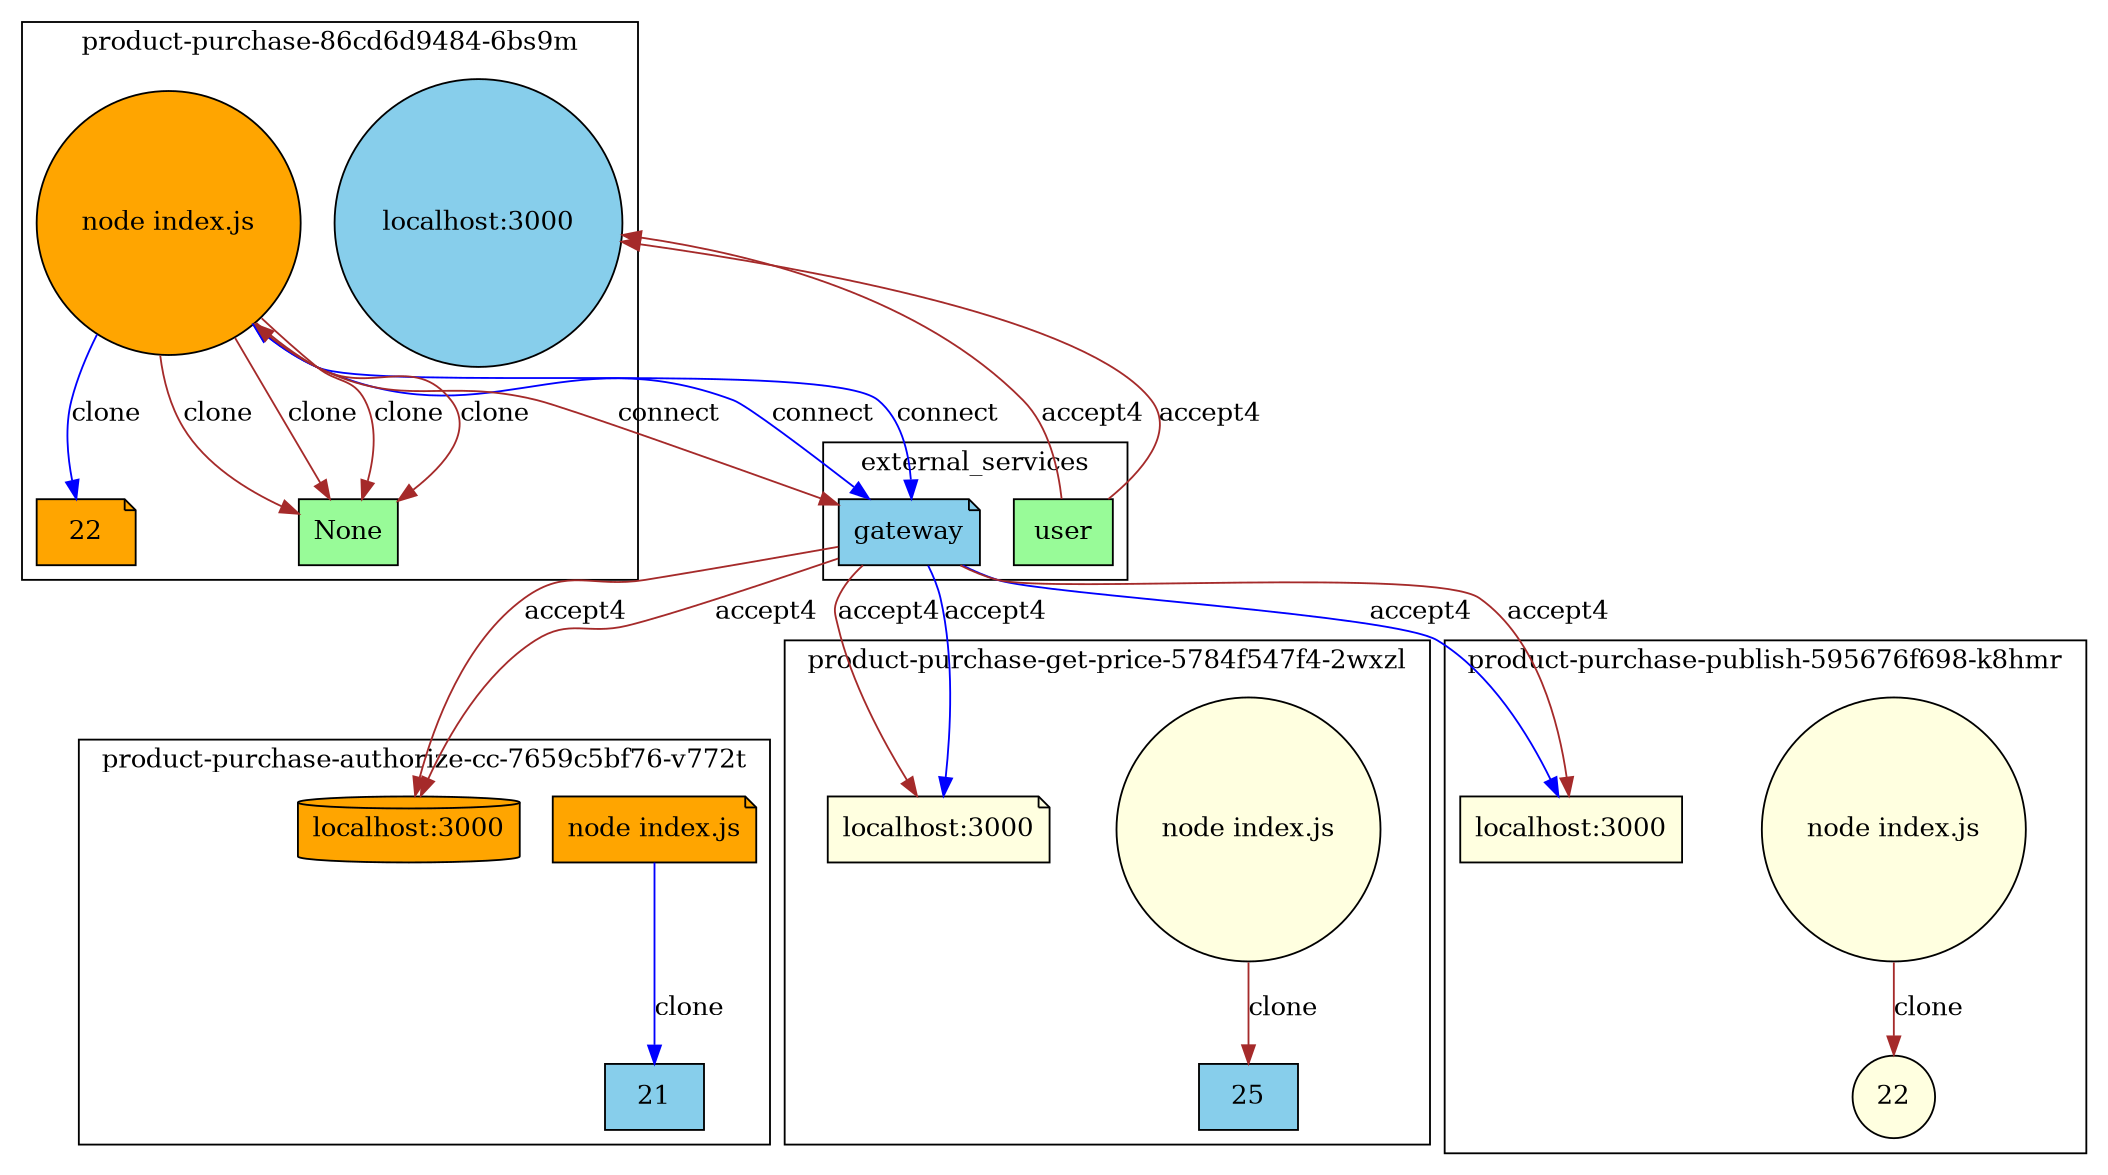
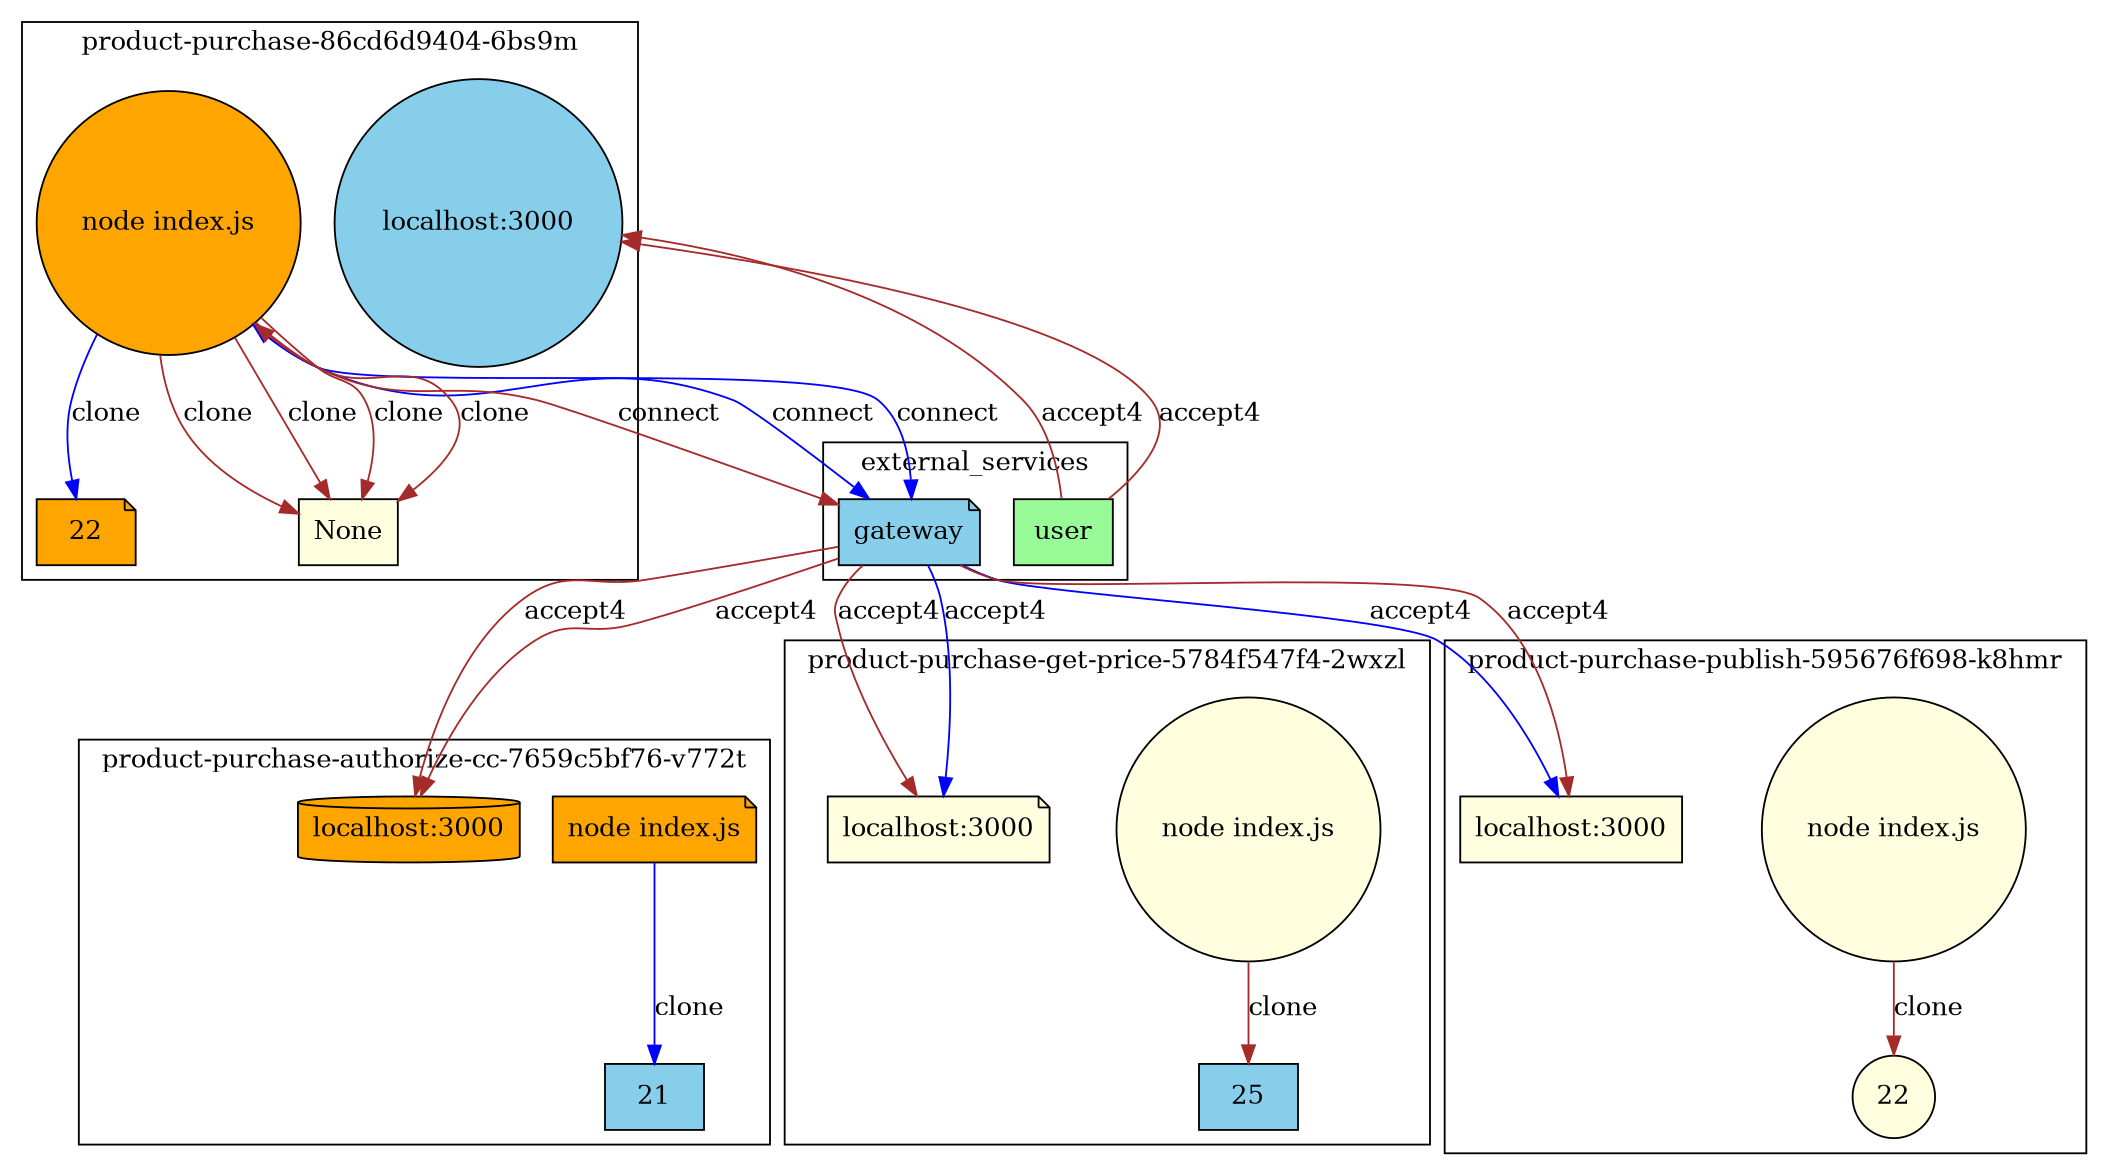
cluster " product-purchase-86cd6d9484-6bs9m ": label " product-purchase-86cd6d9484-6bs9m " -> " product-purchase-86cd6d9404-6bs9m "
node "None": fillcolor palegreen -> lightyellow
